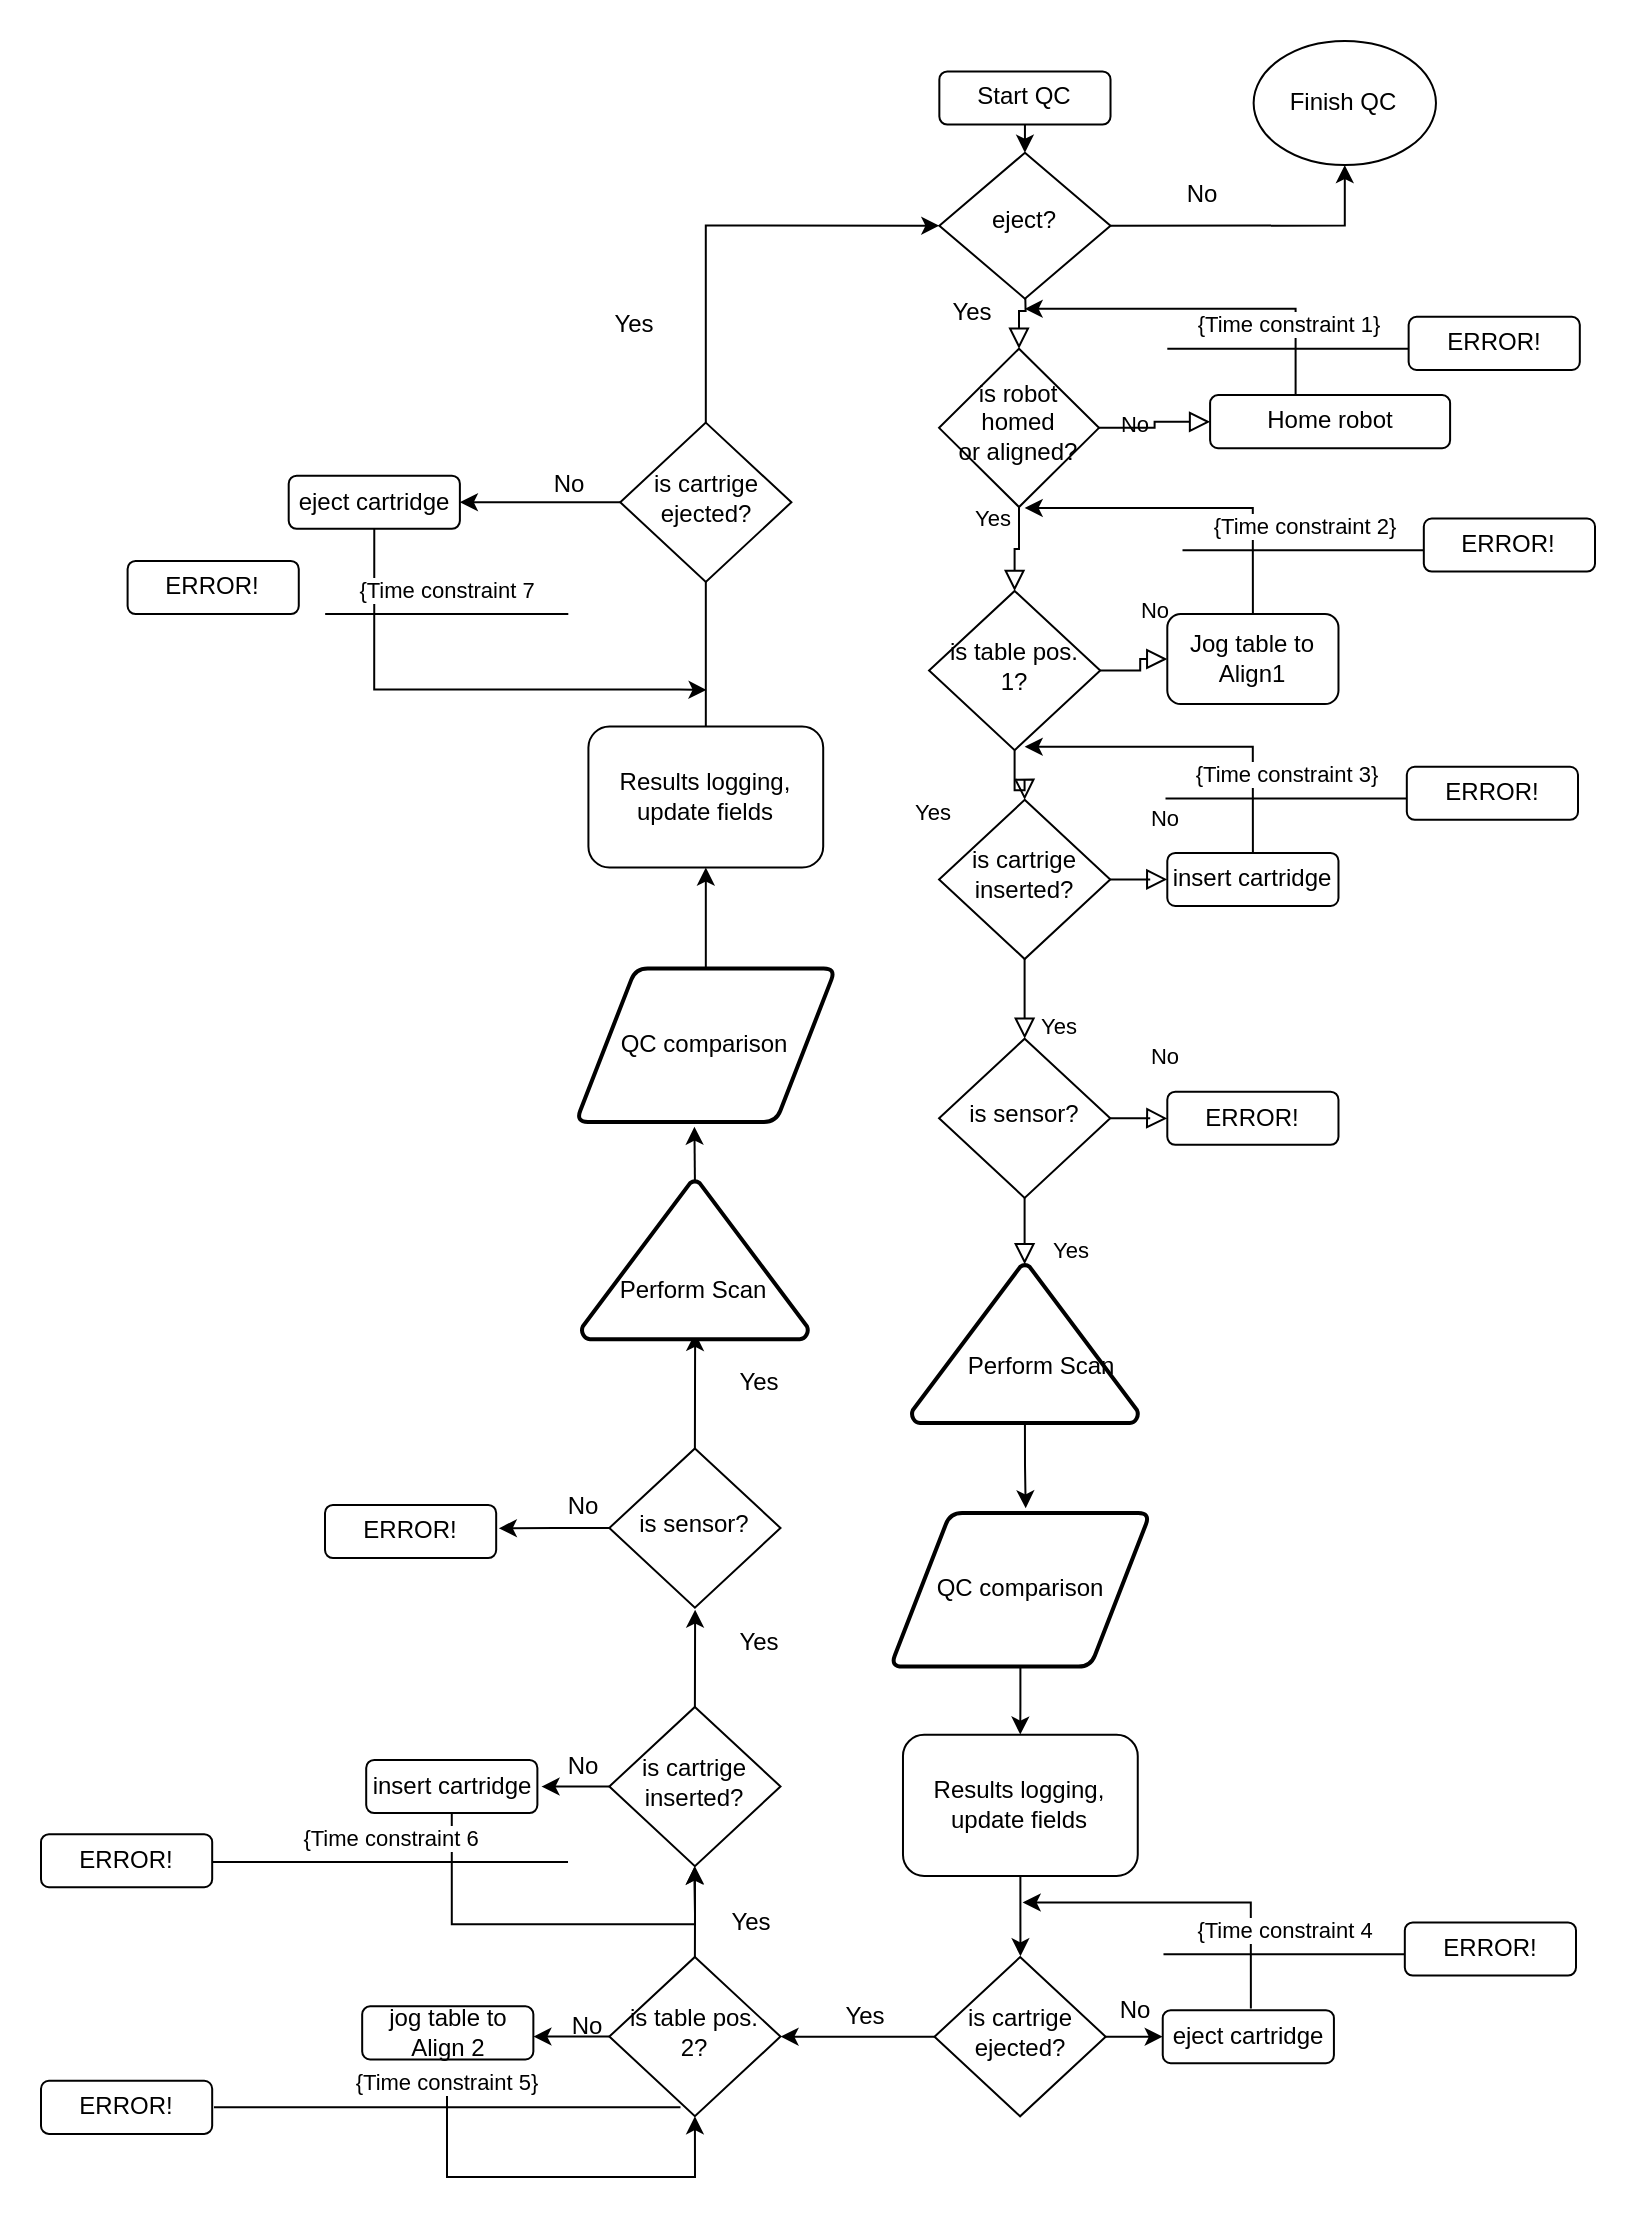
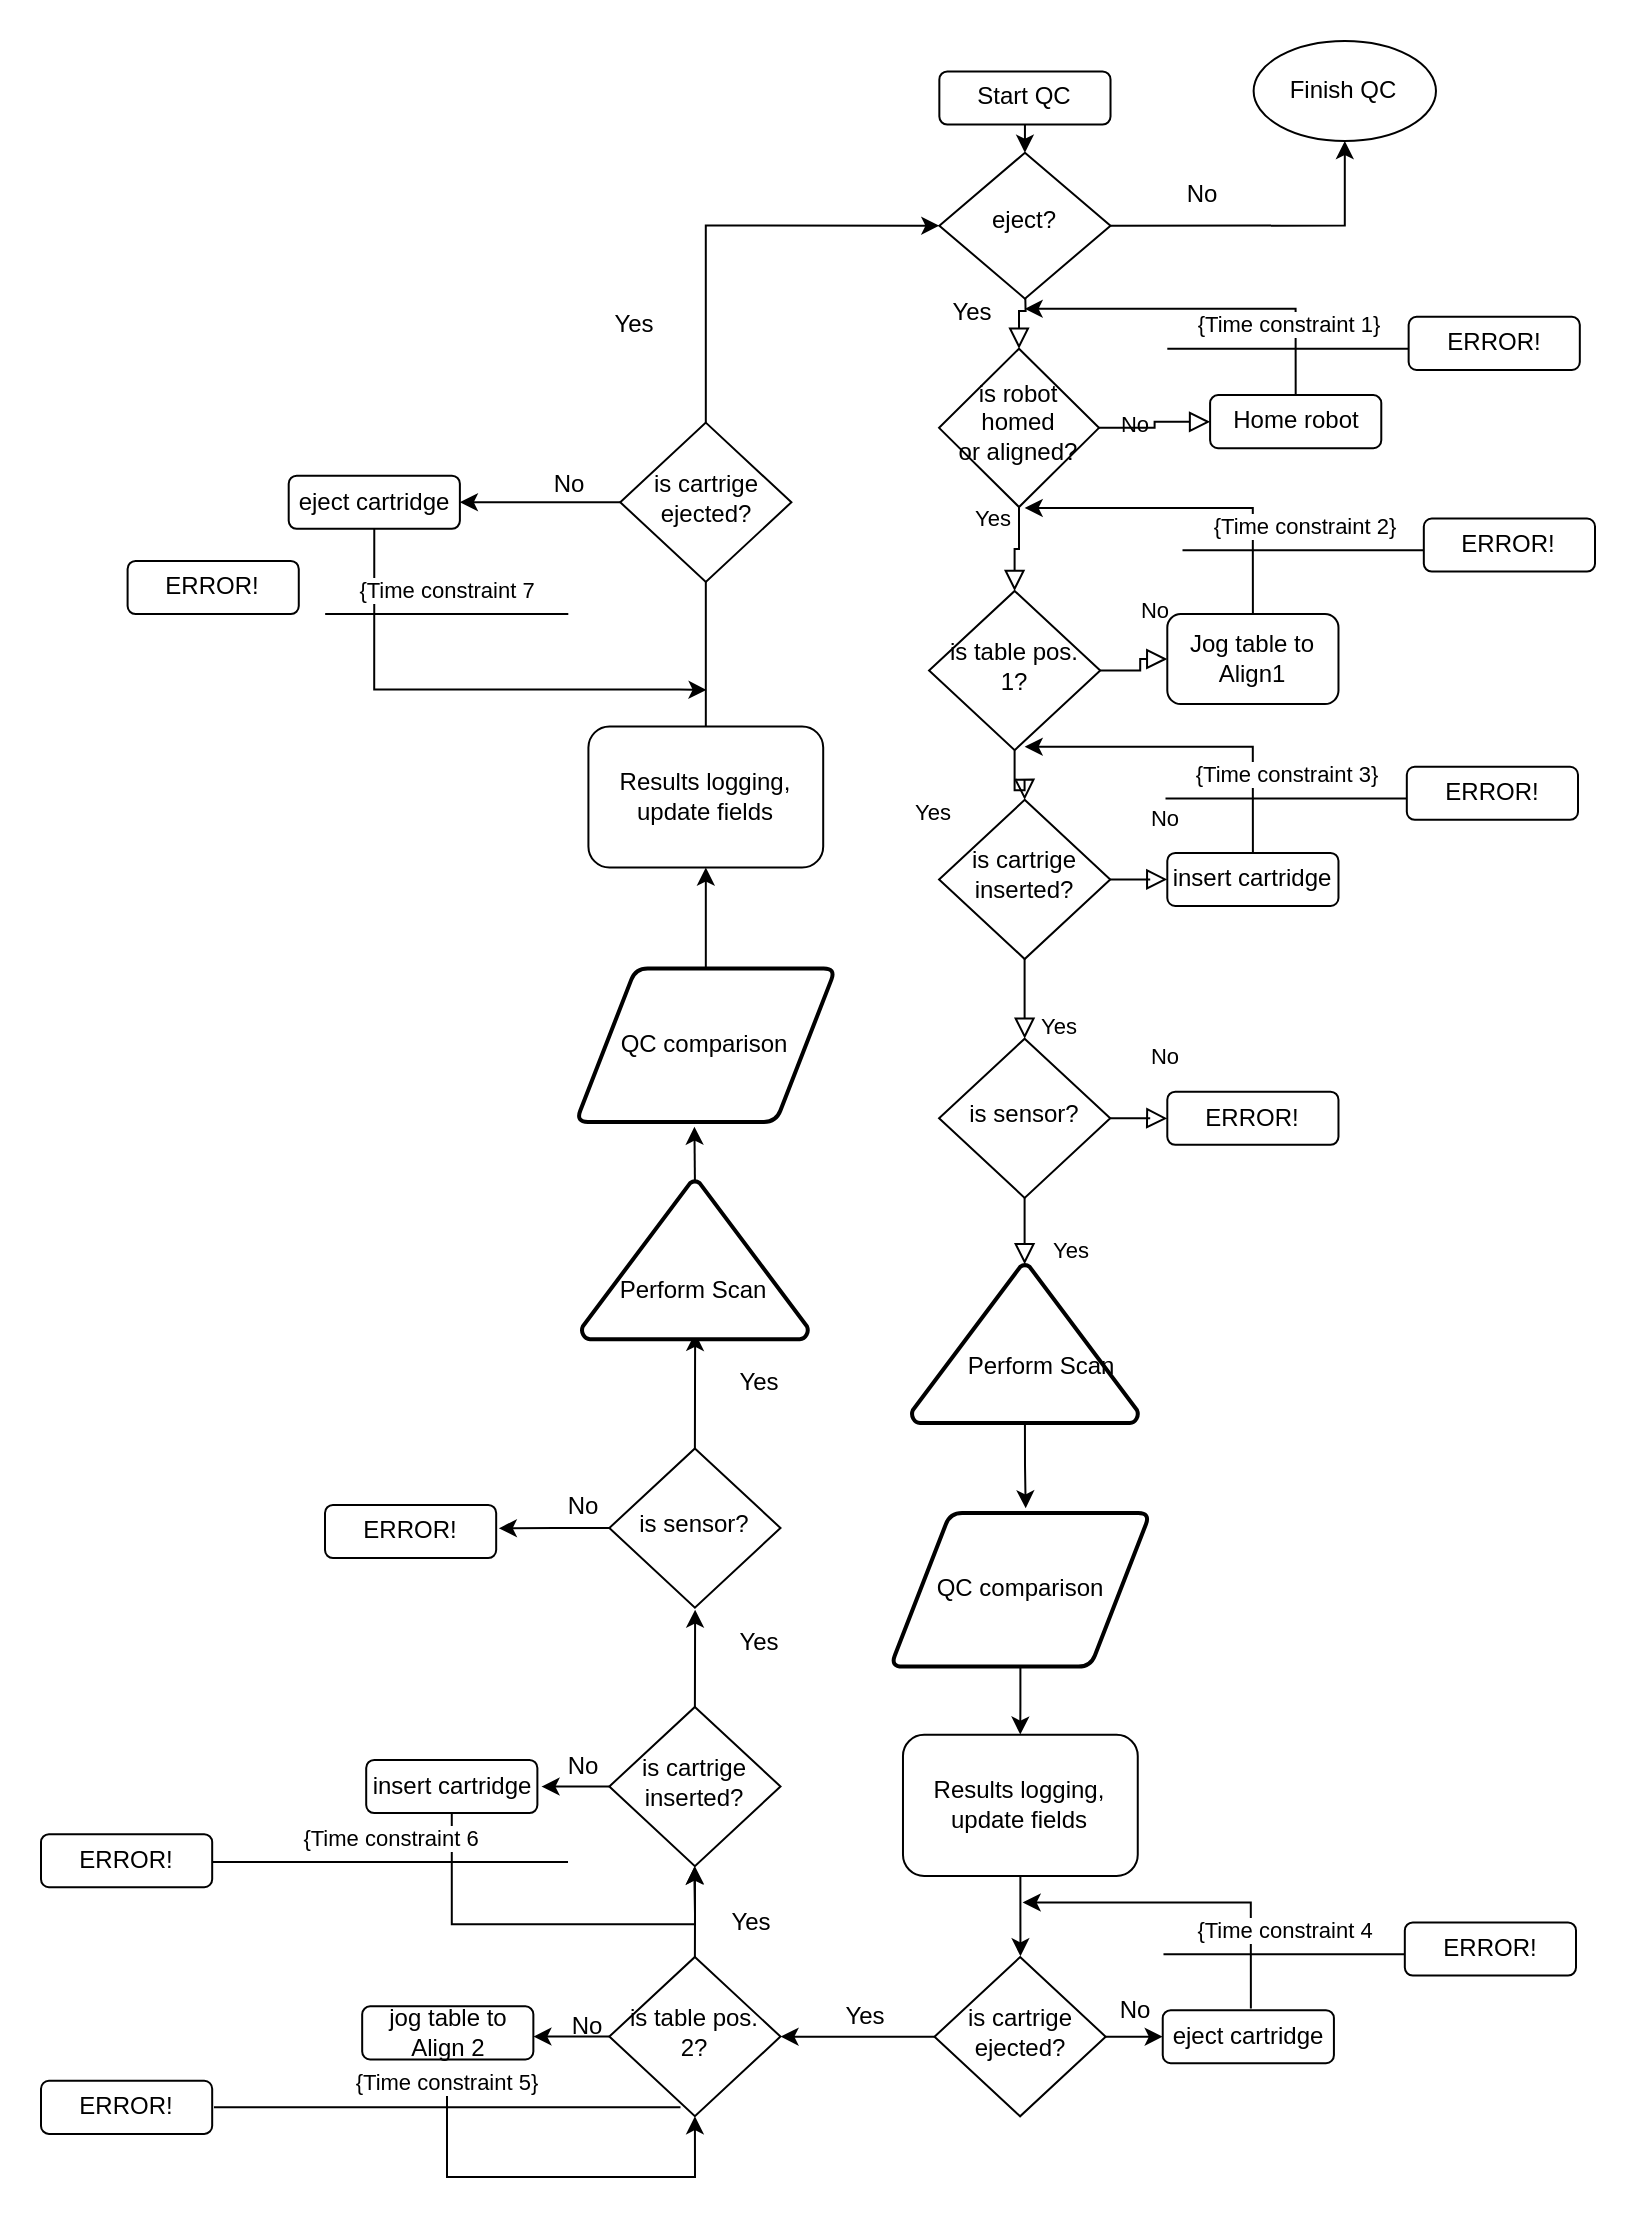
node "Finish QC": size 182x124 -> 182x100
node "Home robot": size 240x53 -> 171x53
